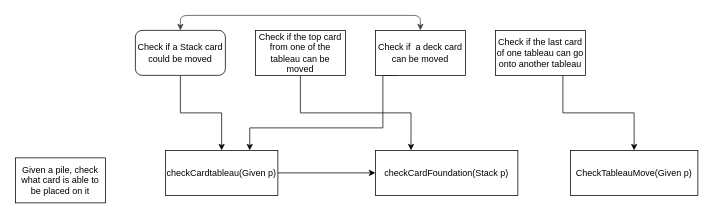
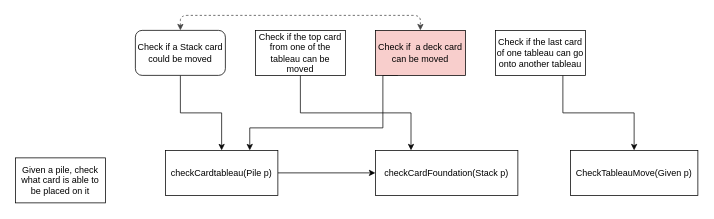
edge "Check if a Stack card could be moved" -- "Check if a deck card can be moved": style solid -> dashed
node "Check if a deck card can be moved": fillcolor #ffffff -> #f8cecc
node "checkCardtableau(Given p)": label "checkCardtableau(Given p)" -> "checkCardtableau(Pile p)"
